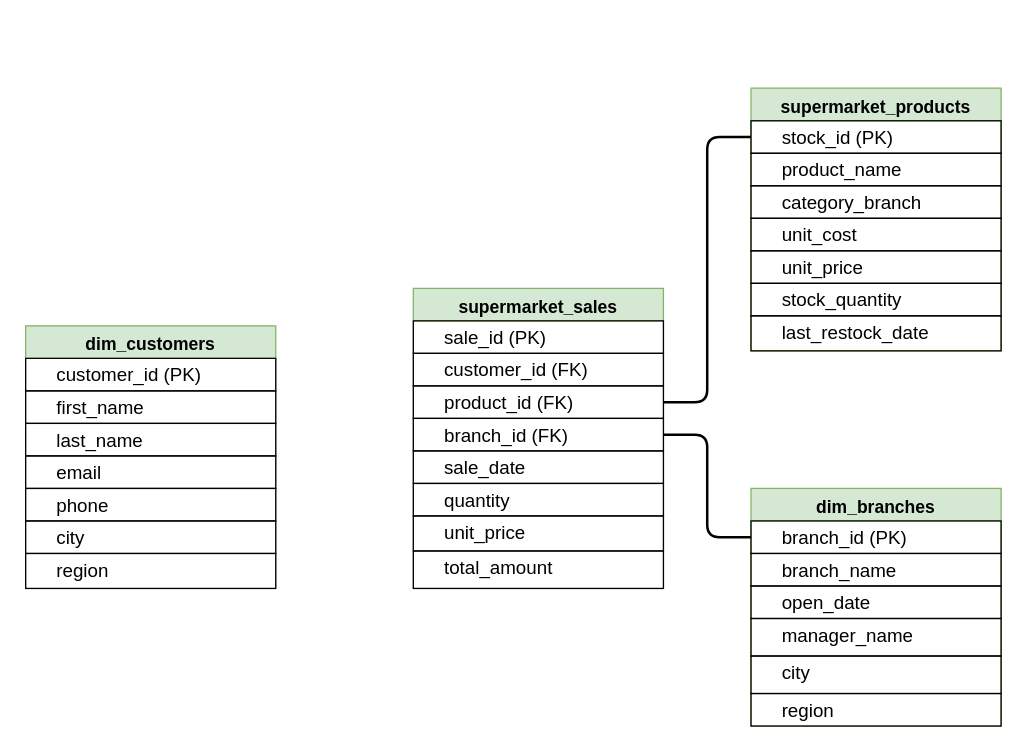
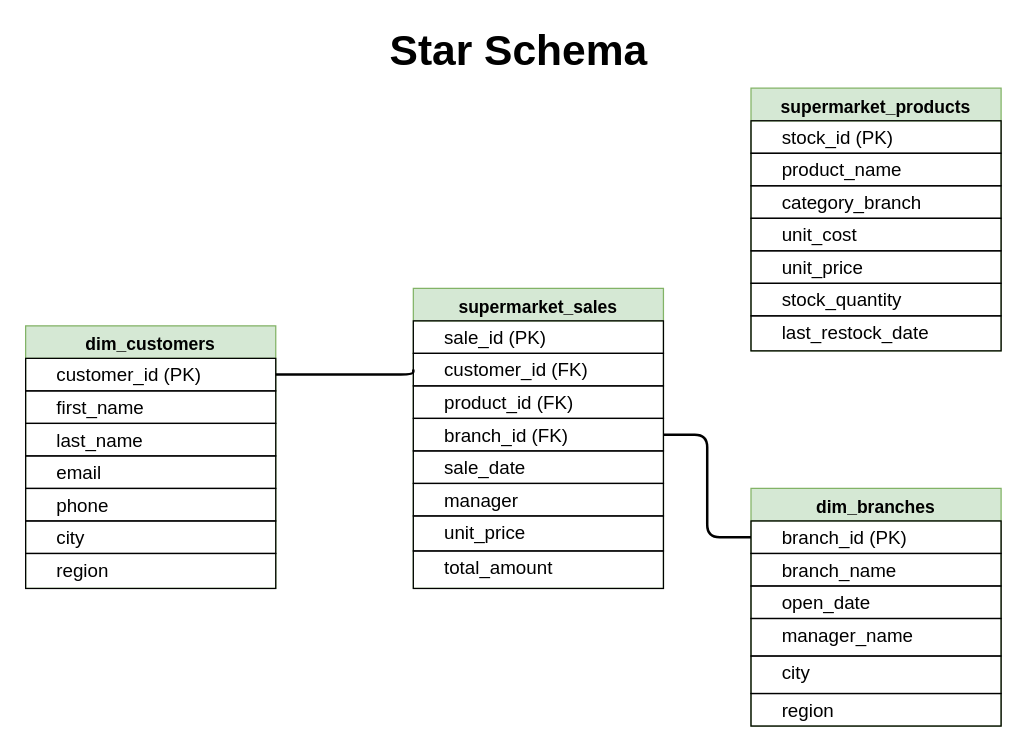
node "Star Schema": added
edge "stock_id (PK)" -- "product_id (FK)": removed
edge "customer_id (FK)" -- "customer_id (PK)": added
node "quantity": label "quantity" -> "manager"
